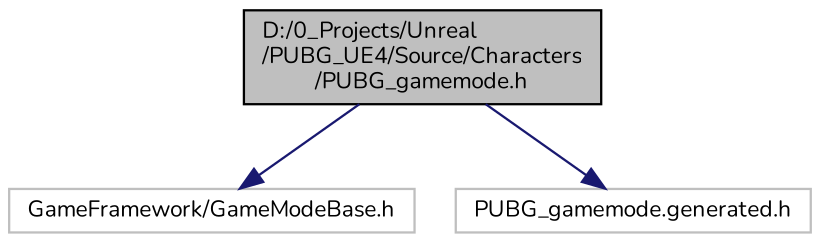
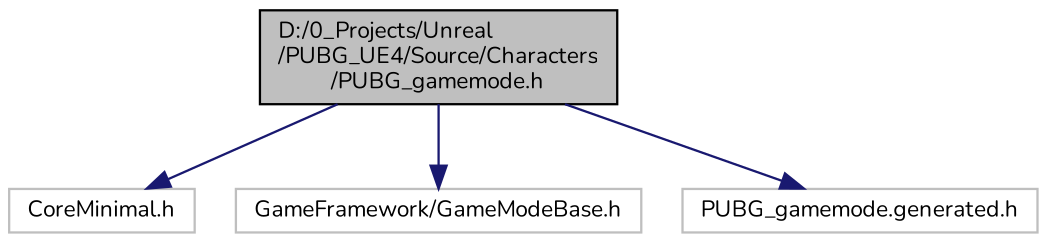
node "CoreMinimal.h": added
